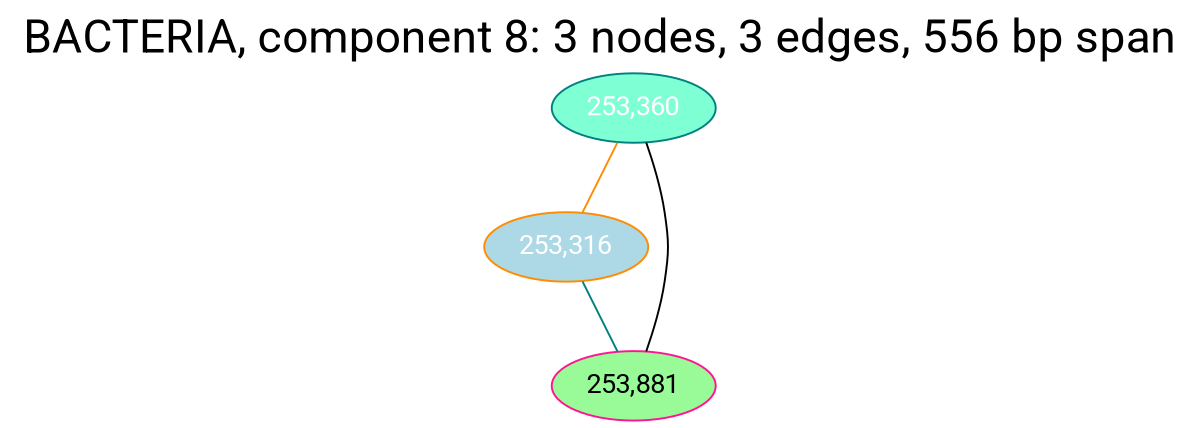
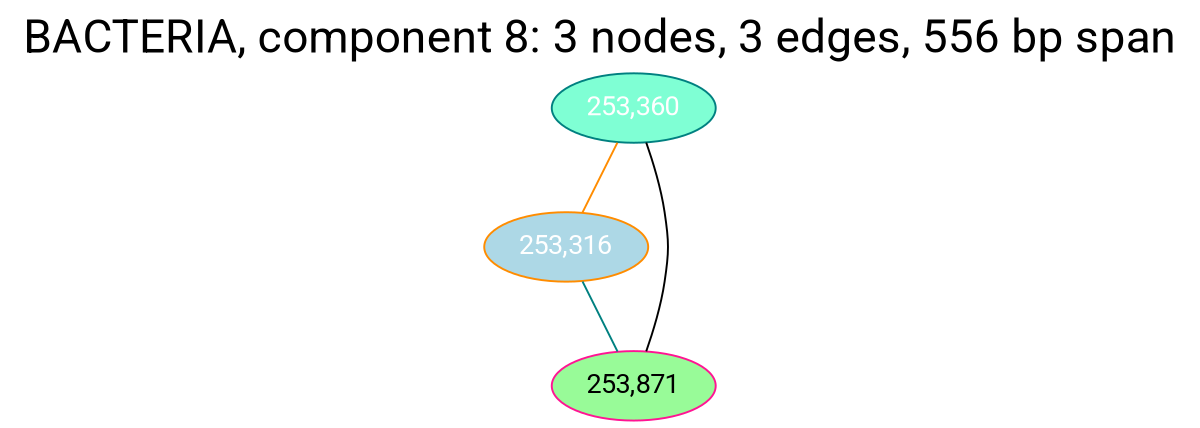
node "253,881": label "253,881" -> "253,871"
